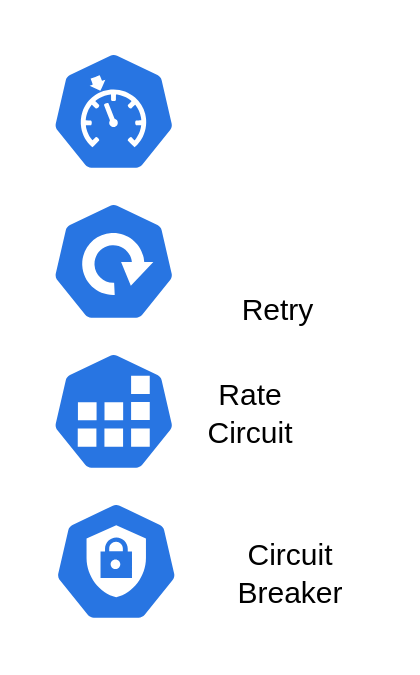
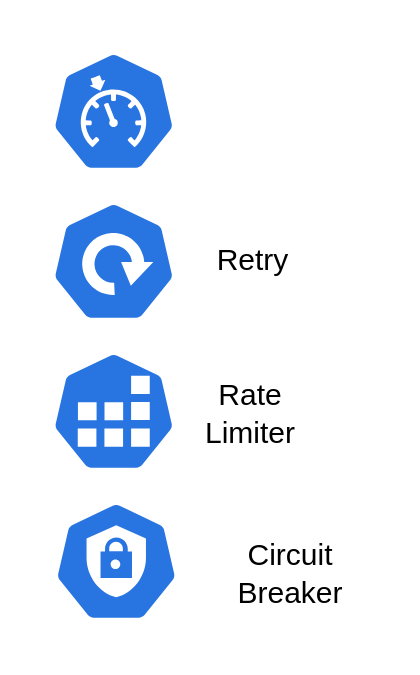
node "Retry": moved (279, 311) -> (254, 261)
node "Rate Circuit": label "Rate Circuit" -> "Rate Limiter"
